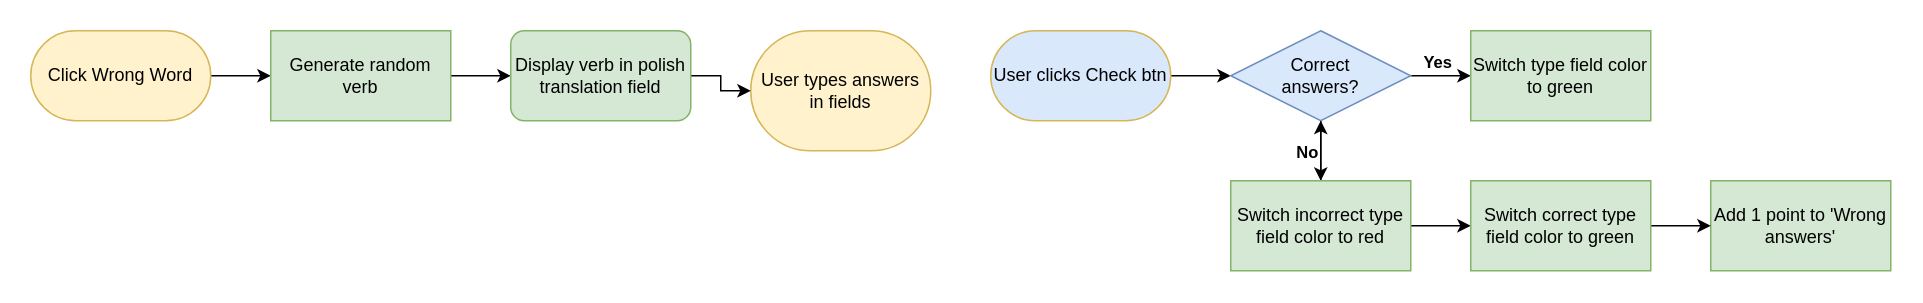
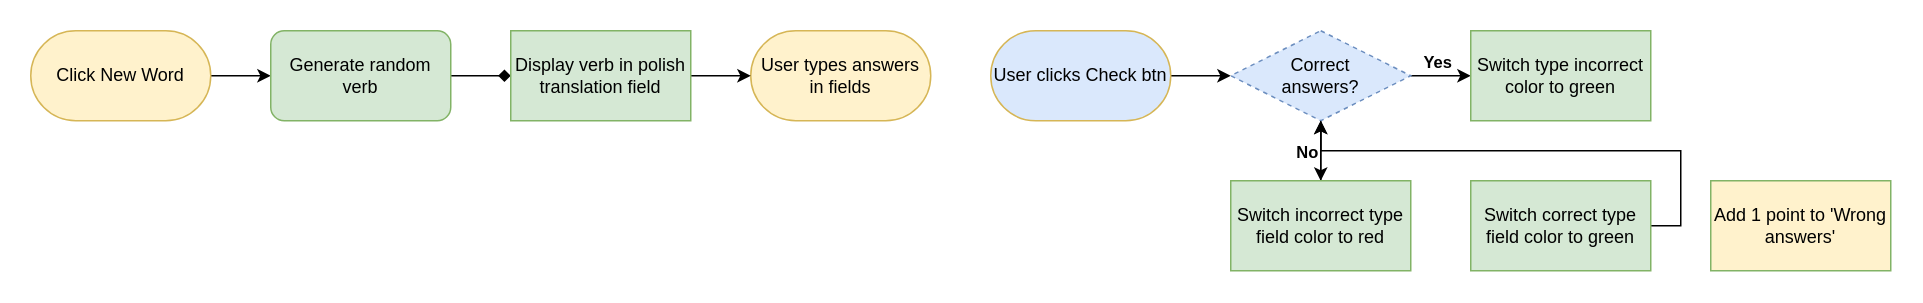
node "Click Wrong Word": label "Click Wrong Word" -> "Click New Word"
node "Generate random verb": shape rectangle -> rounded rectangle
edge "Generate random verb" -> "Display verb in polish translation field": arrowhead classic -> diamond
node "Display verb in polish translation field": shape rounded rectangle -> rectangle
node "Correct answers?": style solid -> dashed
node "Switch type field color to green": label "Switch type field color to green" -> "Switch type incorrect color to green"
node "User types answers in fields": size 180x120 -> 180x90
edge "Switch incorrect type field color to red" -> "Switch correct type field color to green": removed
edge "Switch correct type field color to green" -> "Add 1 point to 'Wrong answers'": now "Switch correct type field color to green" -> "Correct answers?"
node "Add 1 point to 'Wrong answers'": fillcolor #d5e8d4 -> #fff2cc
